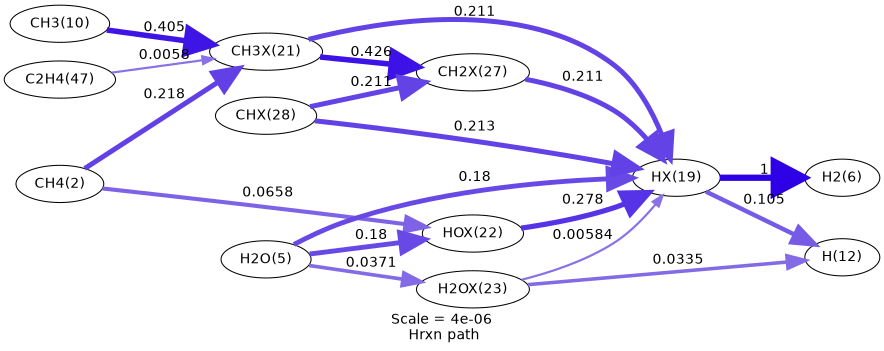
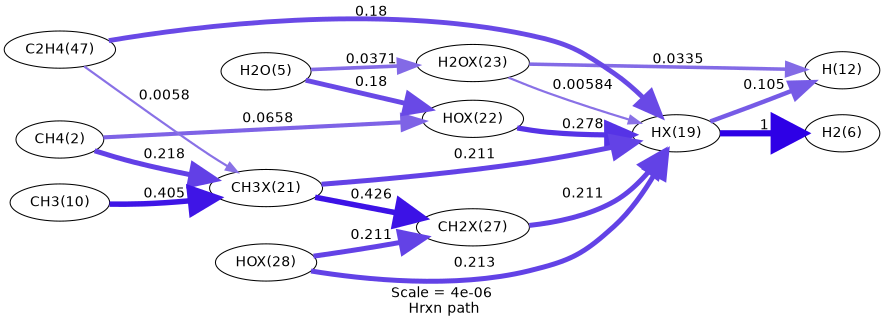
node "CHX(28)": label "CHX(28)" -> "HOX(28)"
edge "H2O(5)" -> "HX(19)": now "C2H4(47)" -> "HX(19)"
